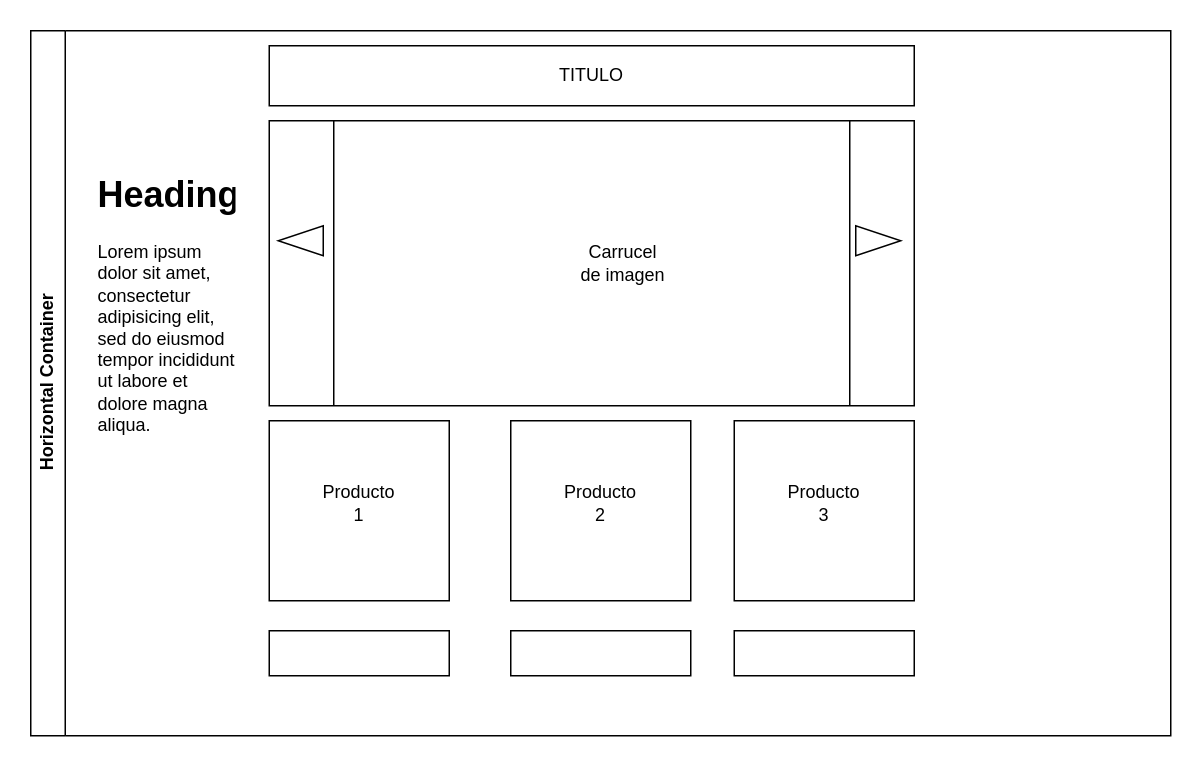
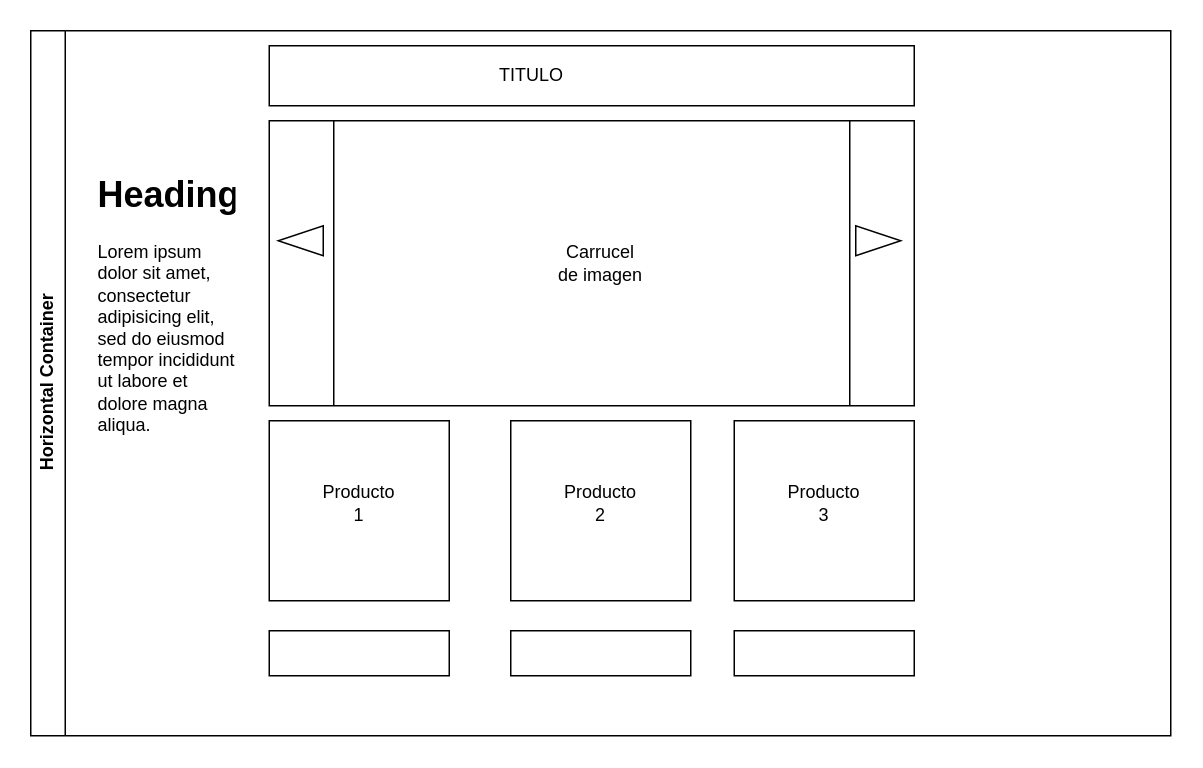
node "TITULO": moved (592, 76) -> (532, 76)
node "Carrucel de imagen": moved (623, 263) -> (601, 263)
